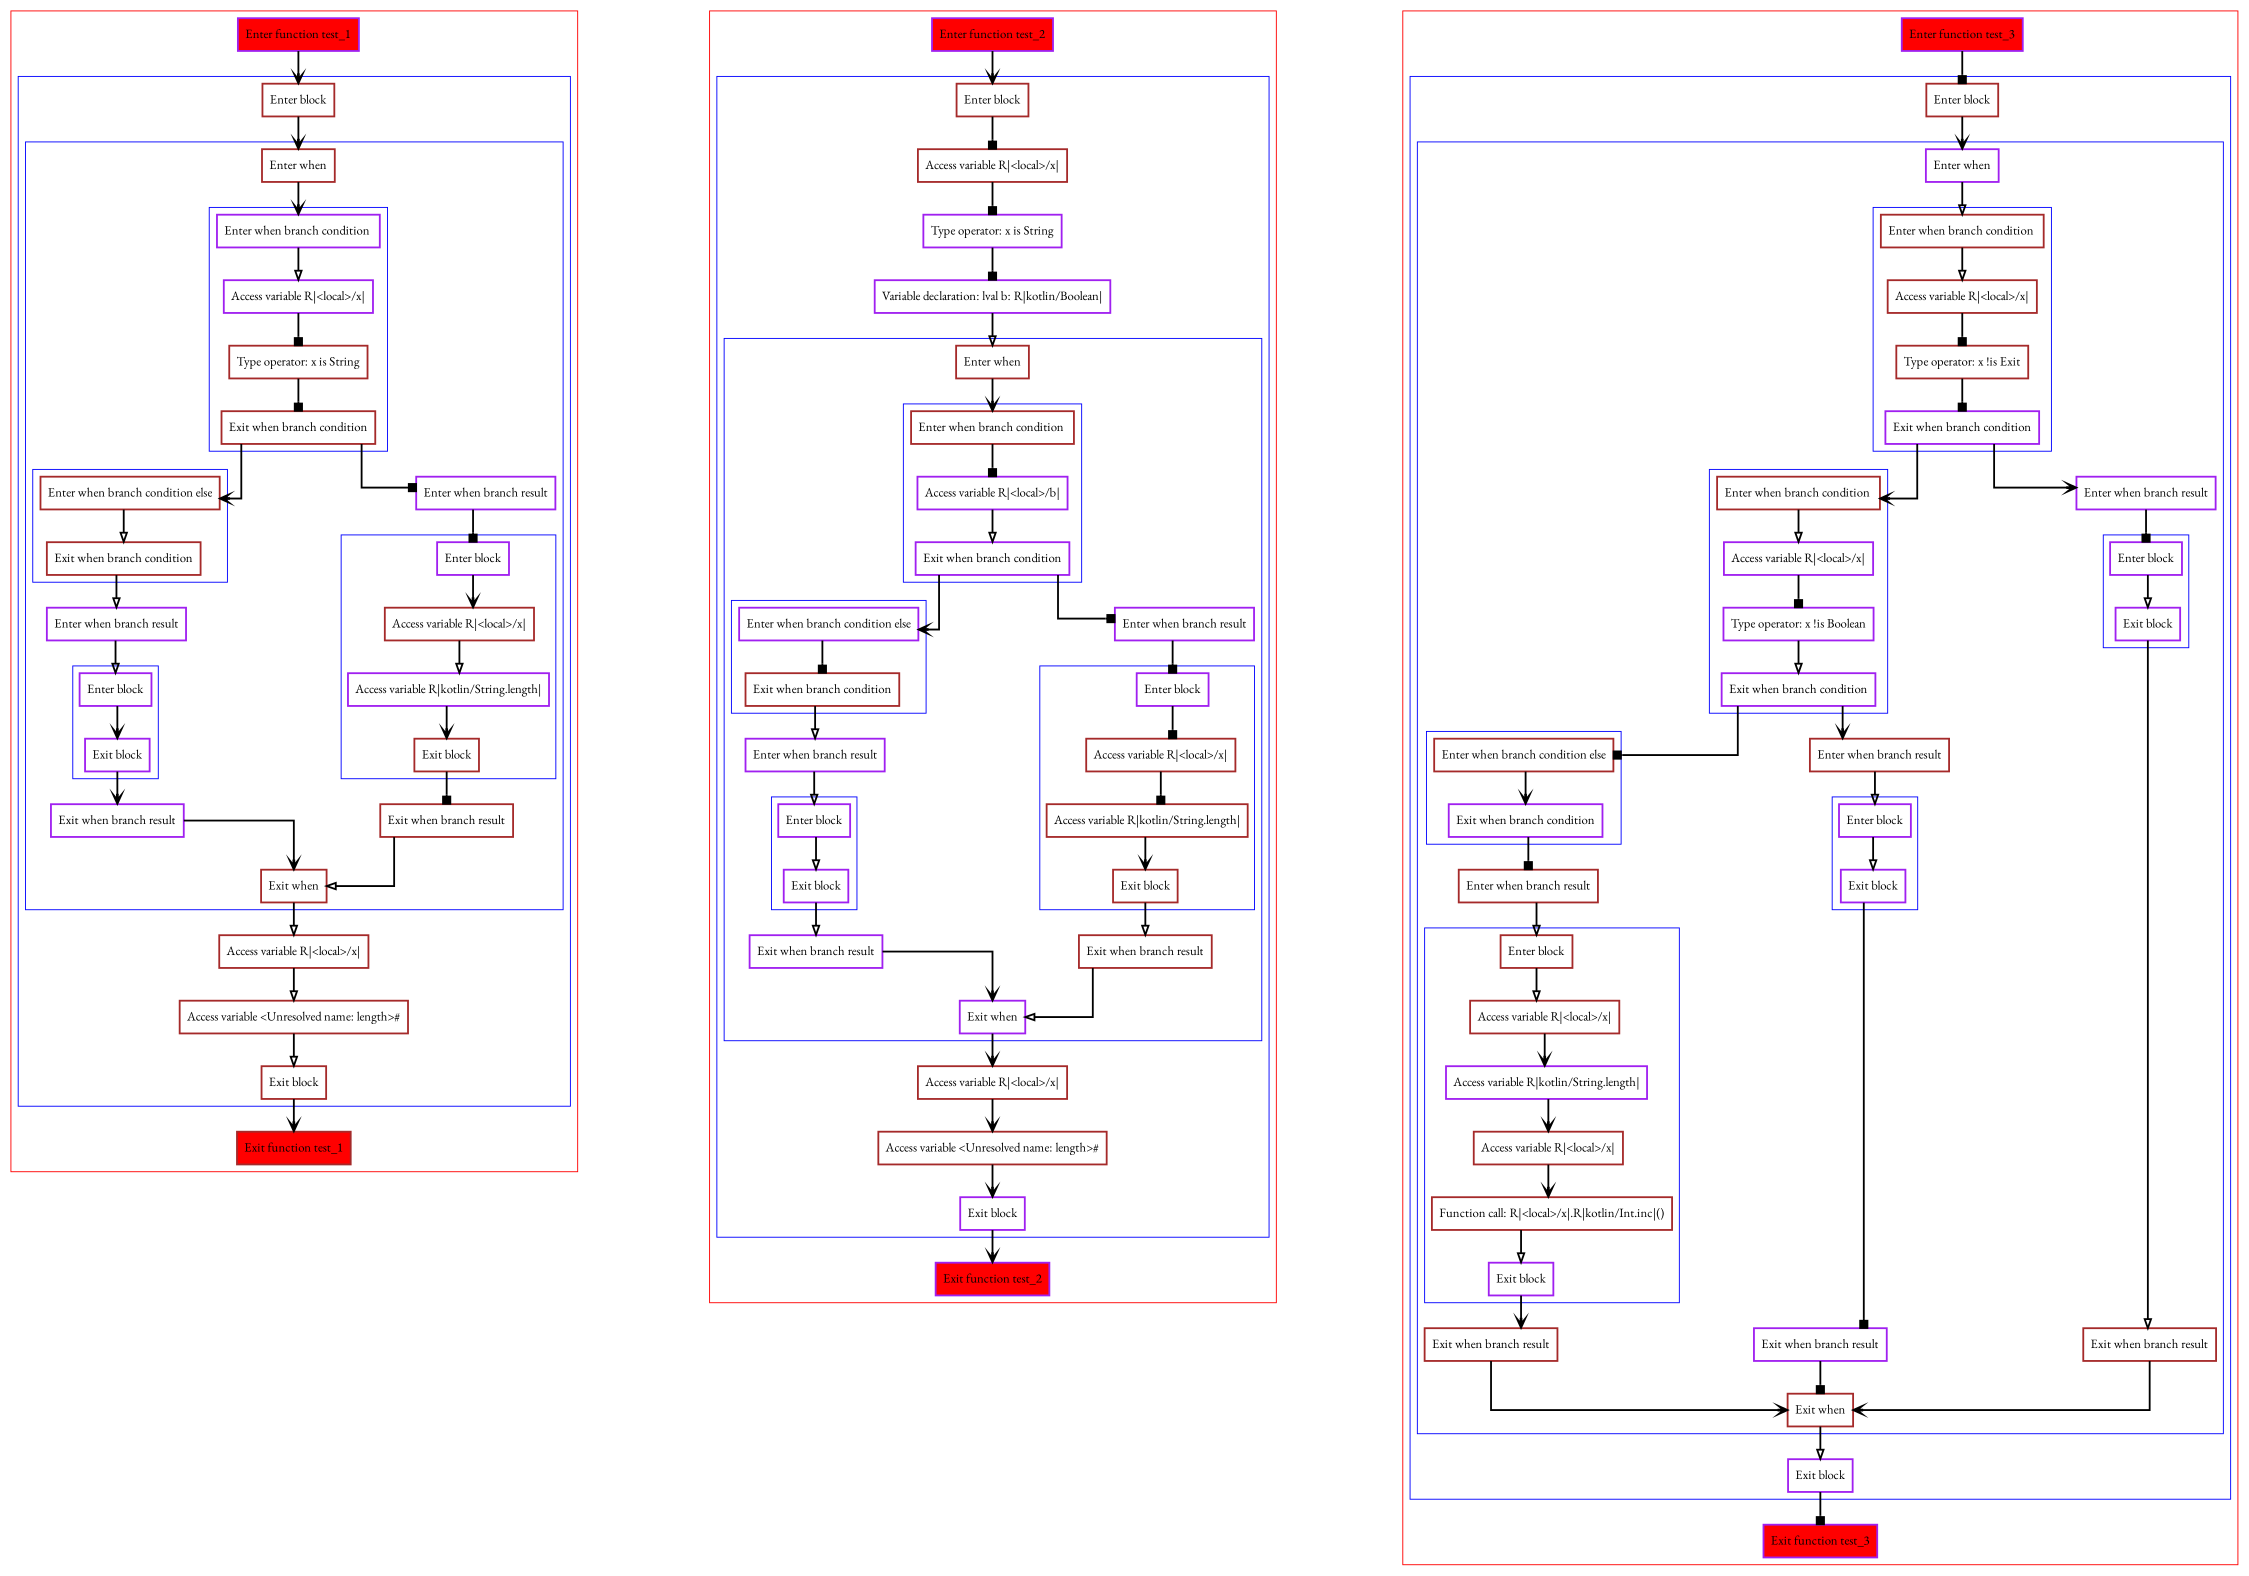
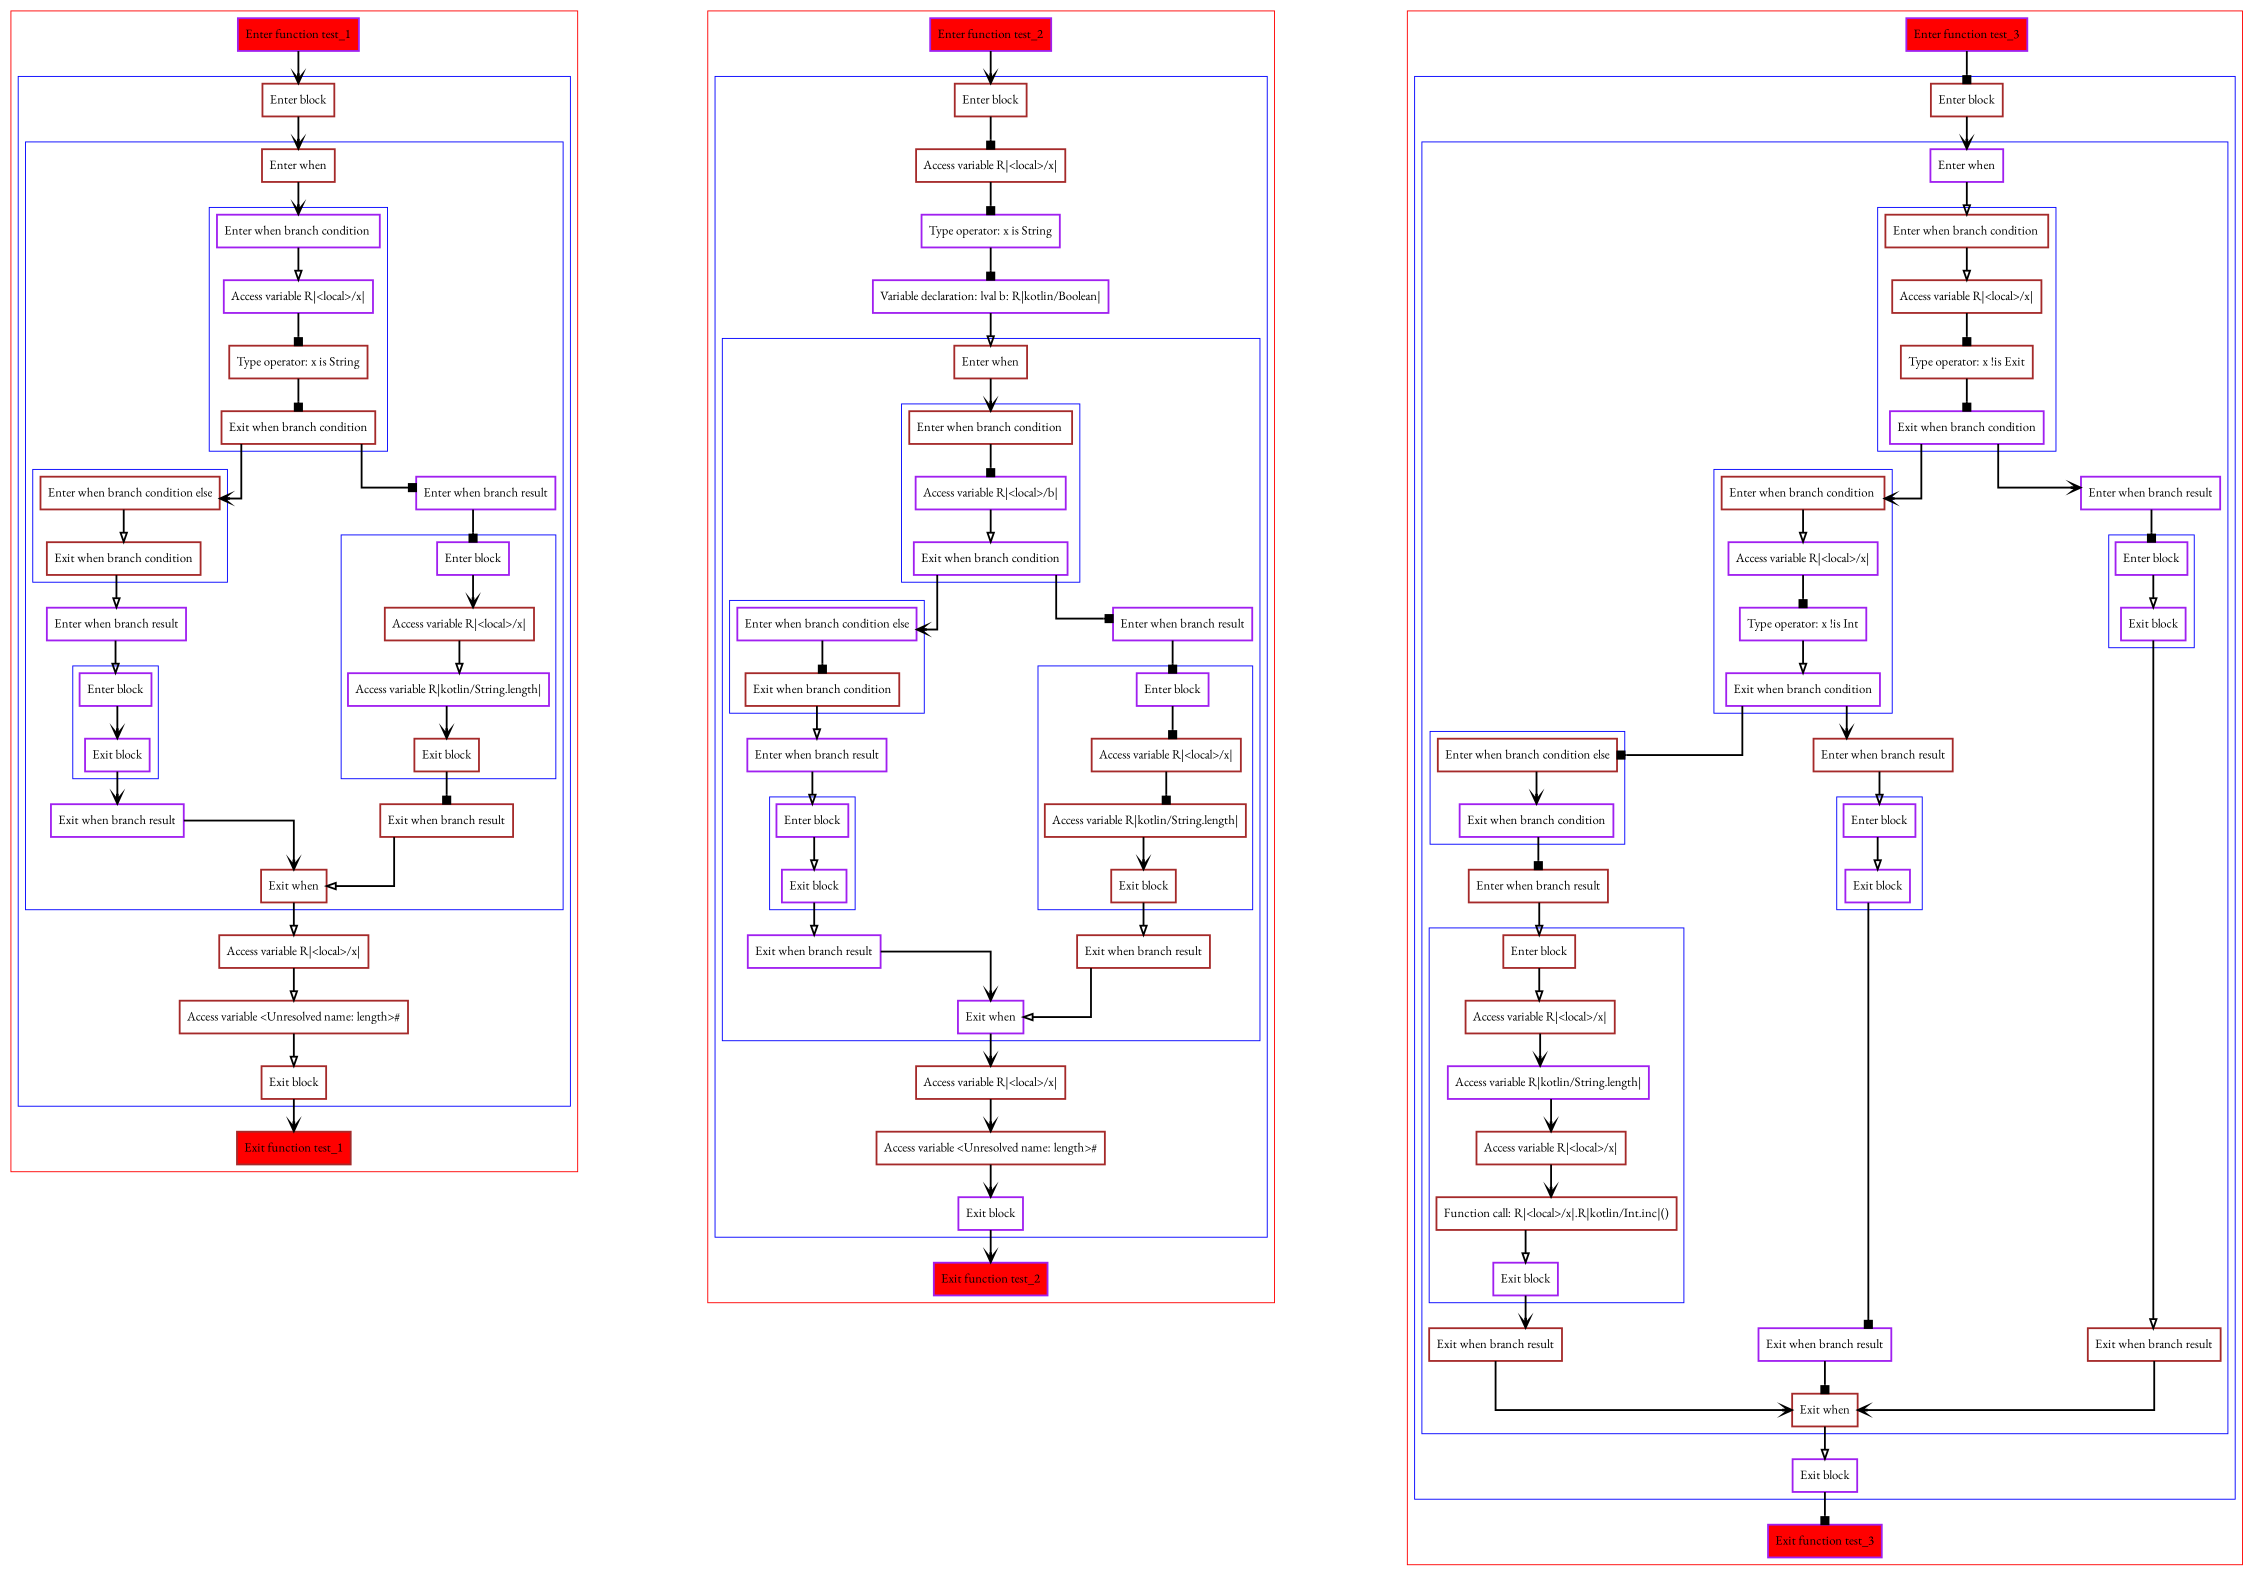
node "Type operator: x !is Boolean": label "Type operator: x !is Boolean" -> "Type operator: x !is Int"
